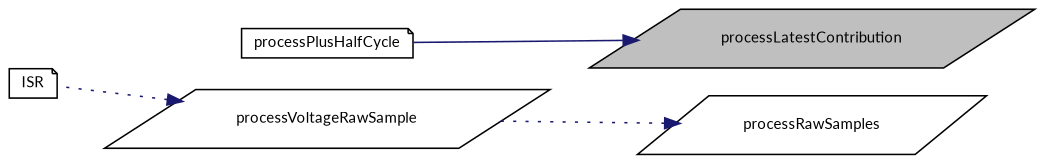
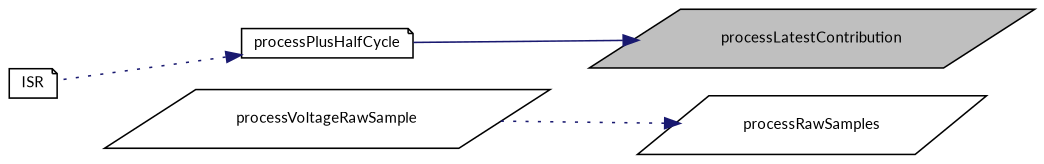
edge "ISR" -> "processVoltageRawSample": now "ISR" -> "processPlusHalfCycle"
